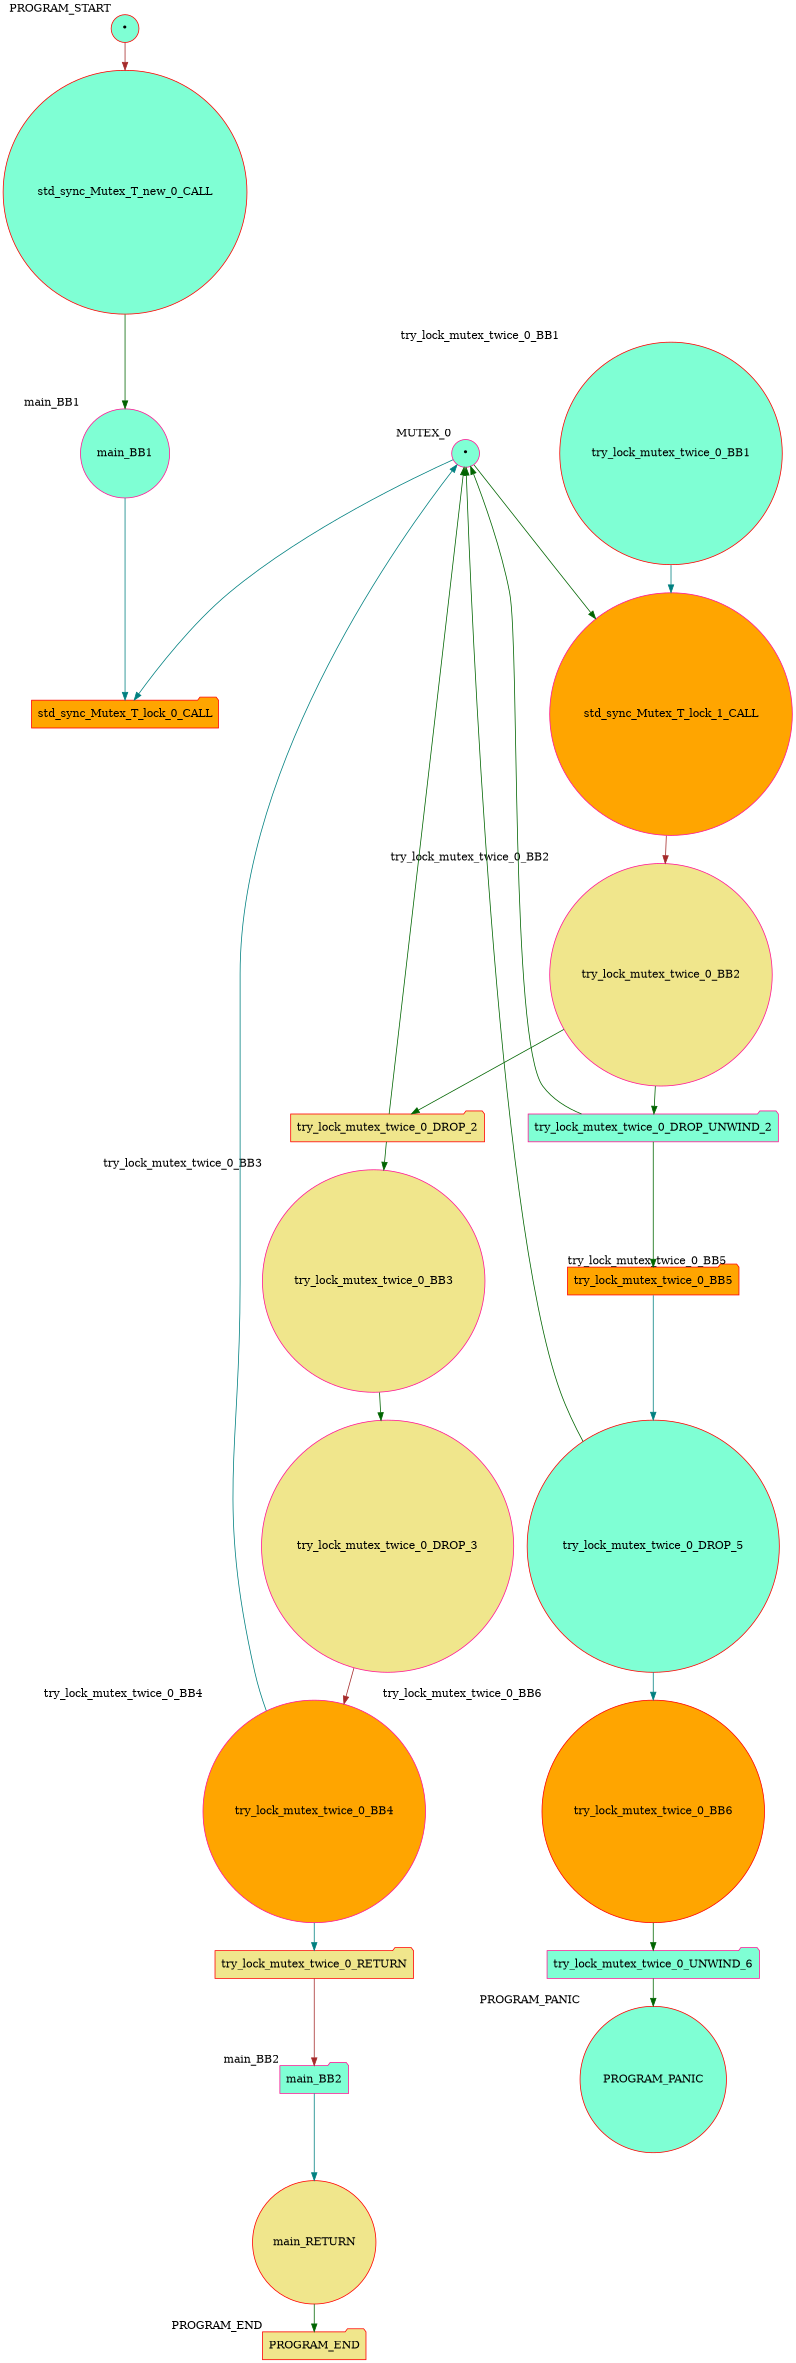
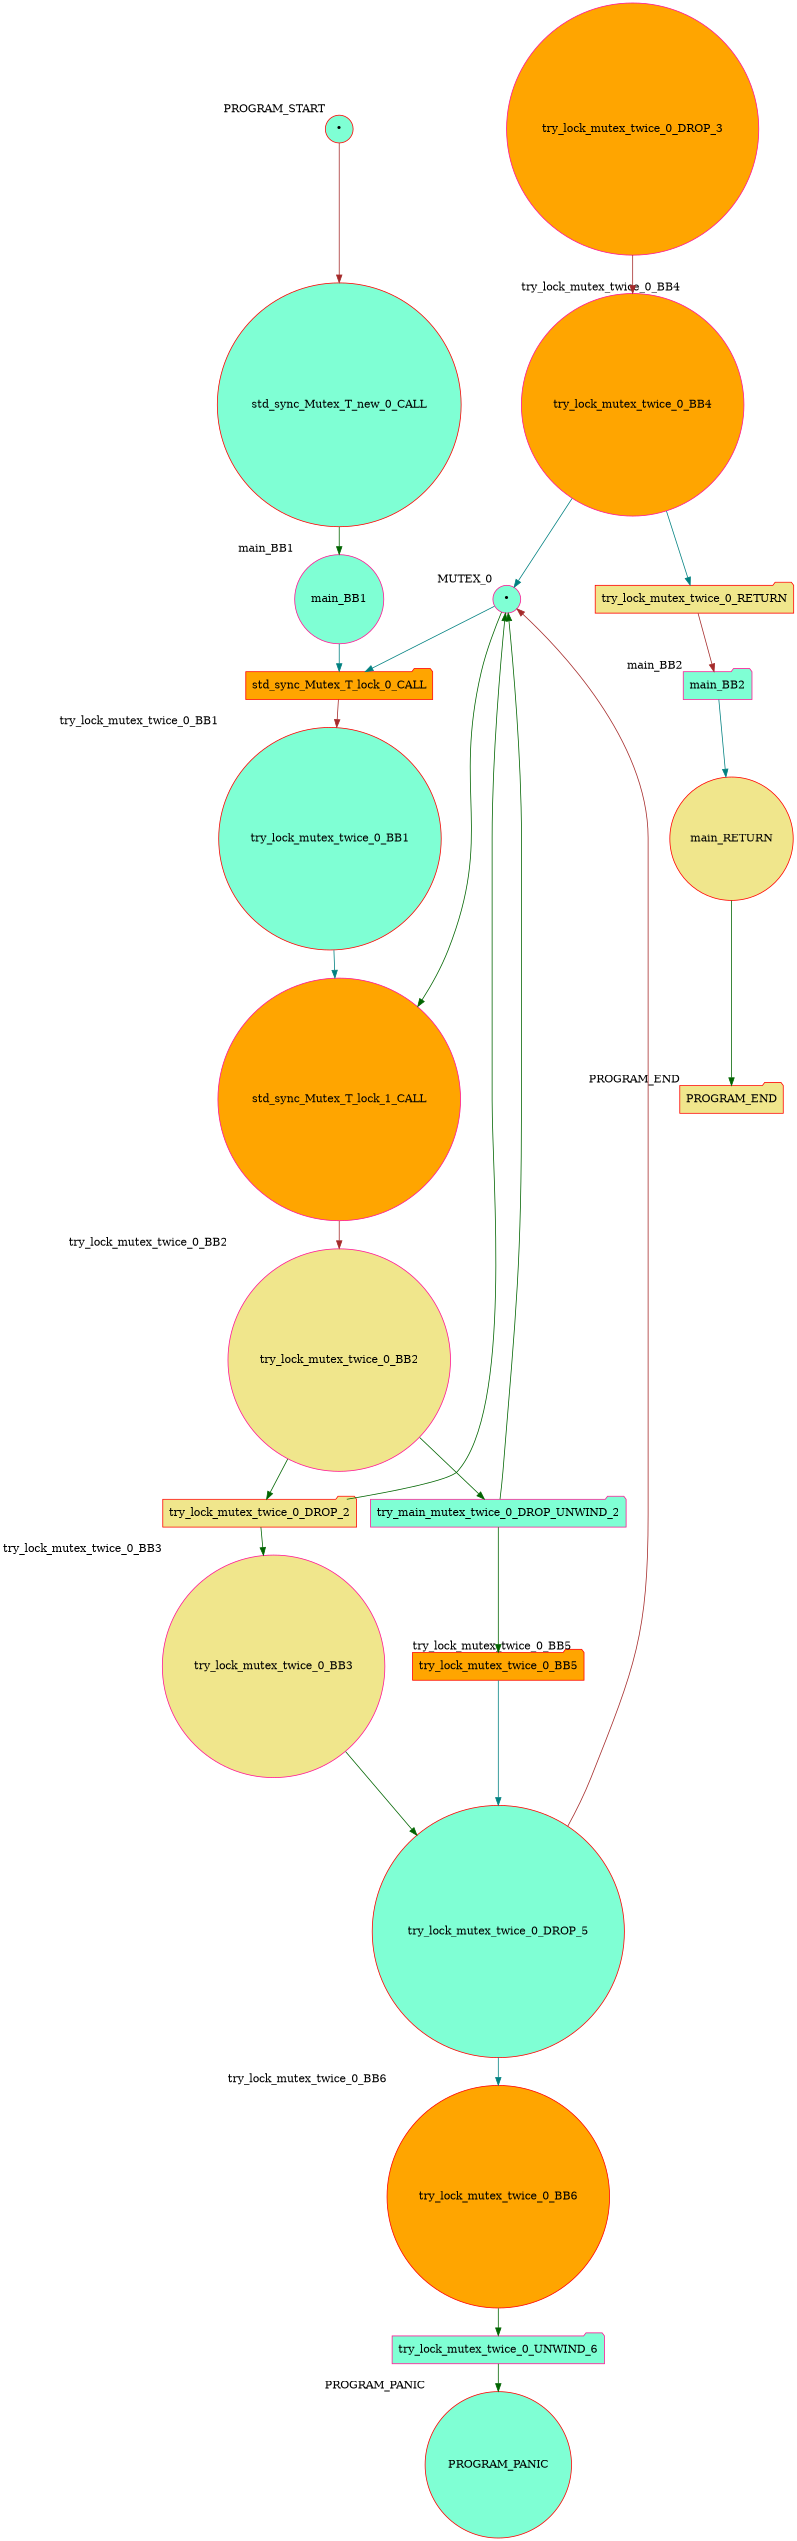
edge "std_sync_Mutex_T_lock_0_CALL" -> "try_lock_mutex_twice_0_BB1 try_lock_mutex_twice_0_BB1": added
edge "try_lock_mutex_twice_0_DROP_5" -> "• MUTEX_0": color darkgreen -> brown
node "try_lock_mutex_twice_0_DROP_UNWIND_2": label "try_lock_mutex_twice_0_DROP_UNWIND_2" -> "try_main_mutex_twice_0_DROP_UNWIND_2"
edge "try_lock_mutex_twice_0_BB3 try_lock_mutex_twice_0_BB3" -> "try_lock_mutex_twice_0_DROP_3": now "try_lock_mutex_twice_0_BB3 try_lock_mutex_twice_0_BB3" -> "try_lock_mutex_twice_0_DROP_5"
node "try_lock_mutex_twice_0_DROP_3": fillcolor khaki -> orange
